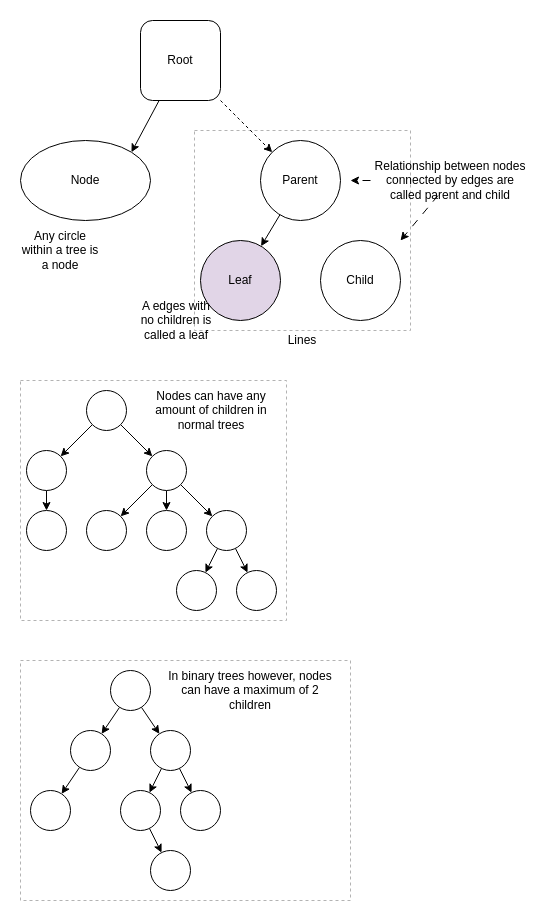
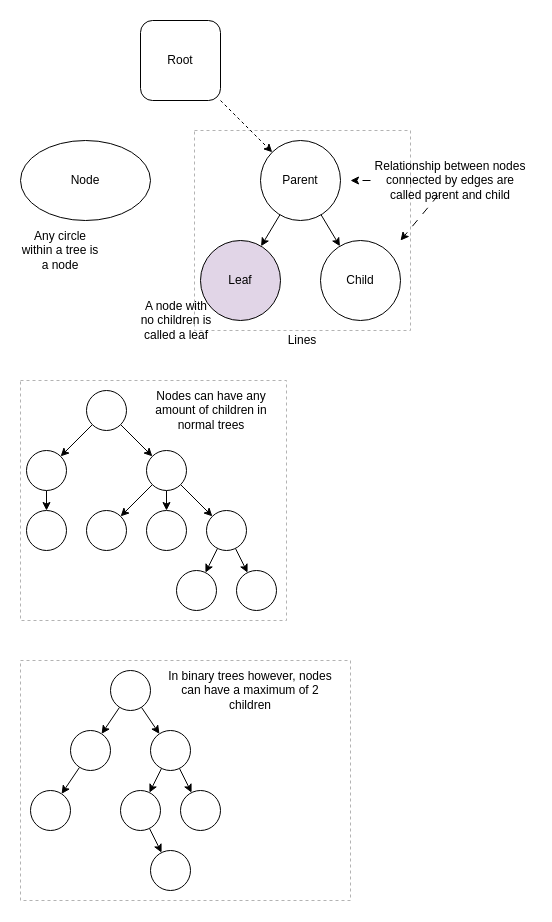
edge "Root" -> "Node": removed
edge "Parent" -> "Child": added
node "A edges with no children is called a leaf": label "A edges with no children is called a leaf" -> "A node with no children is called a leaf"
